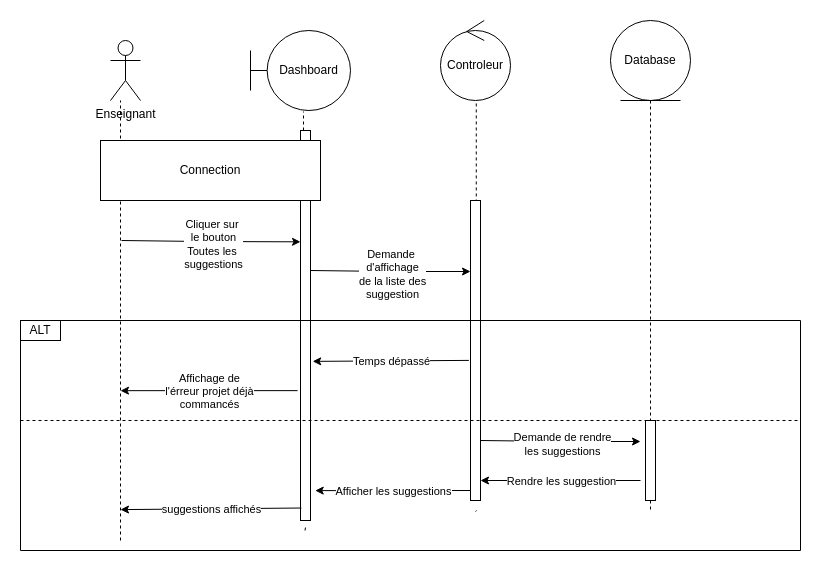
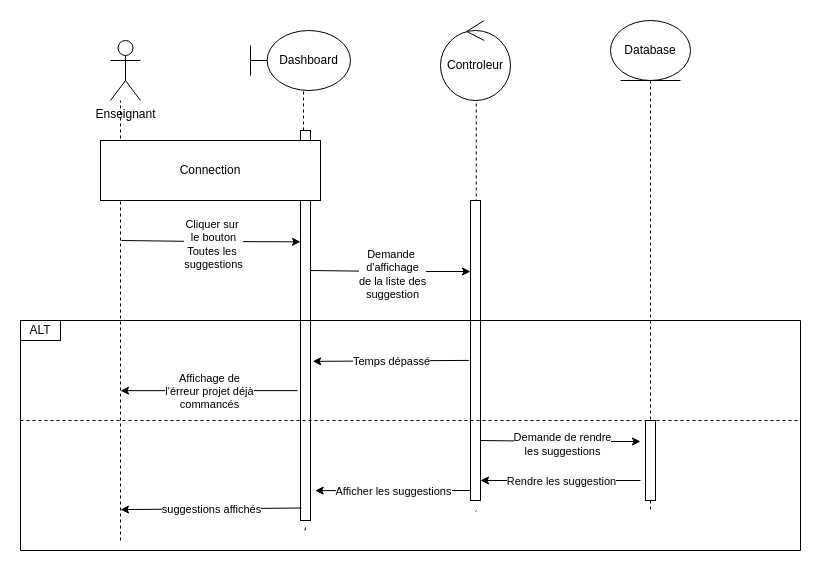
node "Database": size 80x80 -> 80x60
node "Dashboard": size 100x80 -> 100x60
